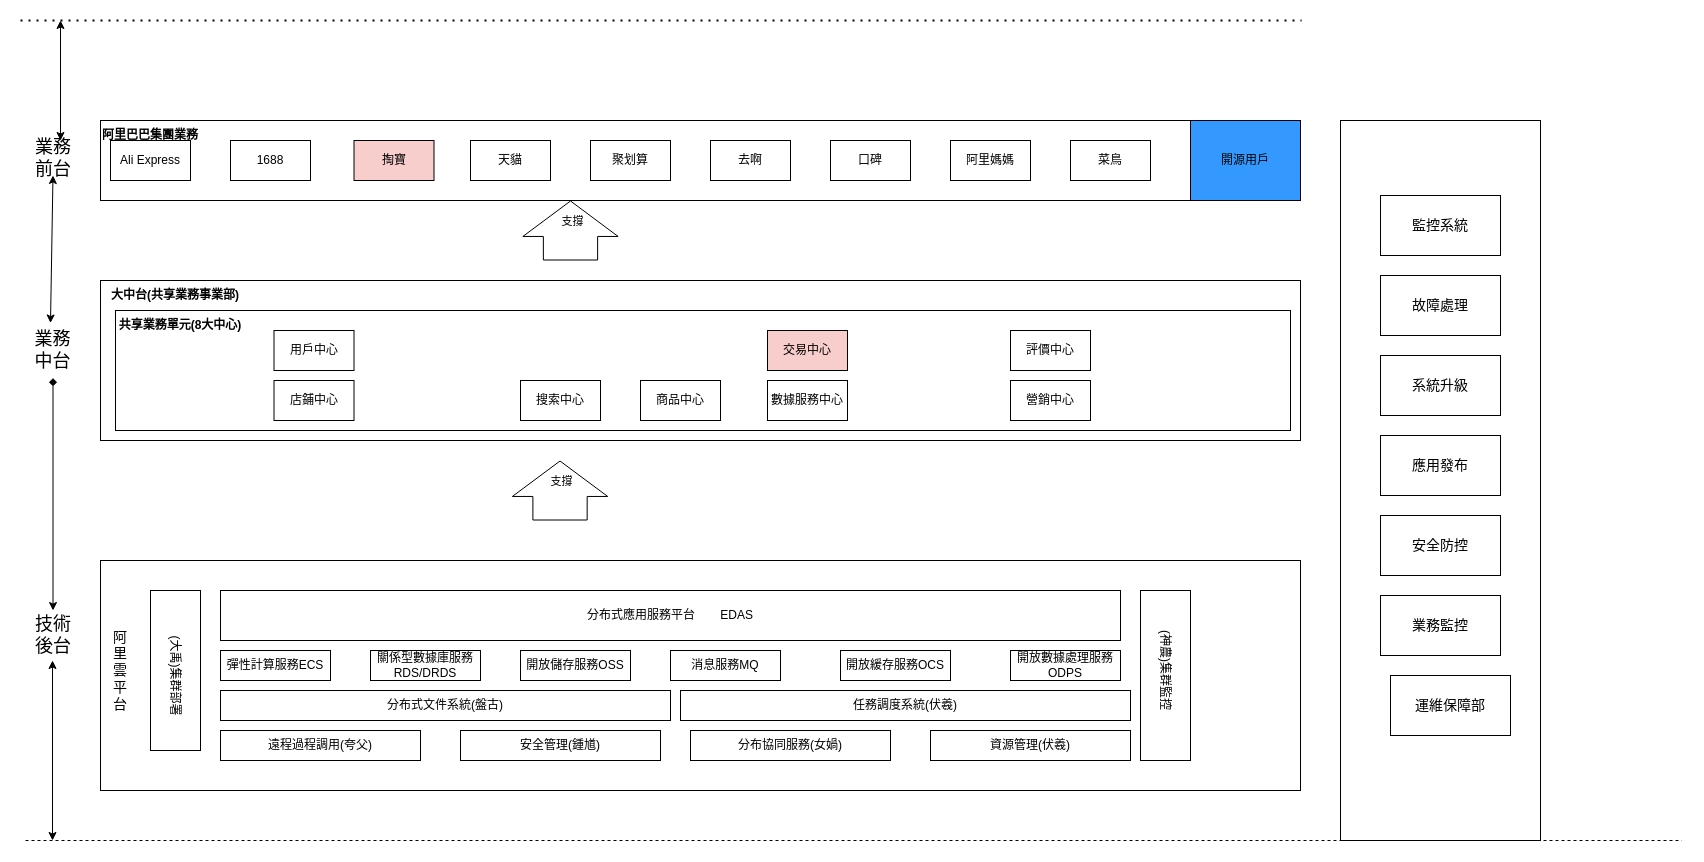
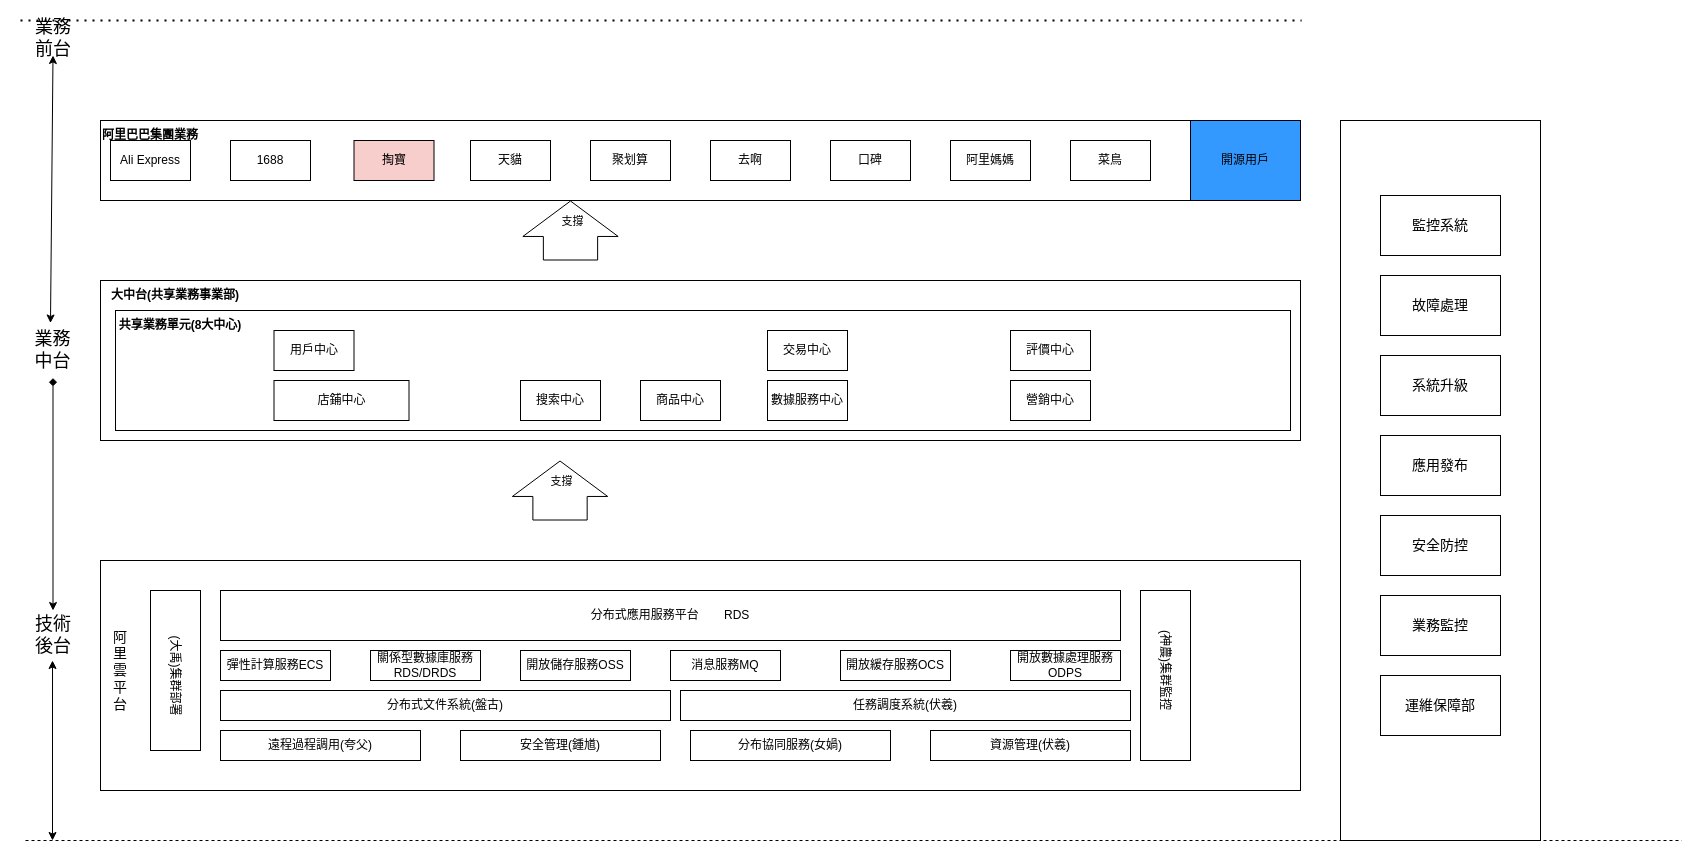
node "業務前台": moved (53, 158) -> (53, 38)
node "交易中心": fillcolor #f8cecc -> #ffffff
node "店鋪中心": size 80x40 -> 135x40
node "分布式應用服務平台 EDAS": label "分布式應用服務平台 EDAS" -> "分布式應用服務平台 RDS"
node "運維保障部": moved (1451, 706) -> (1441, 706)
